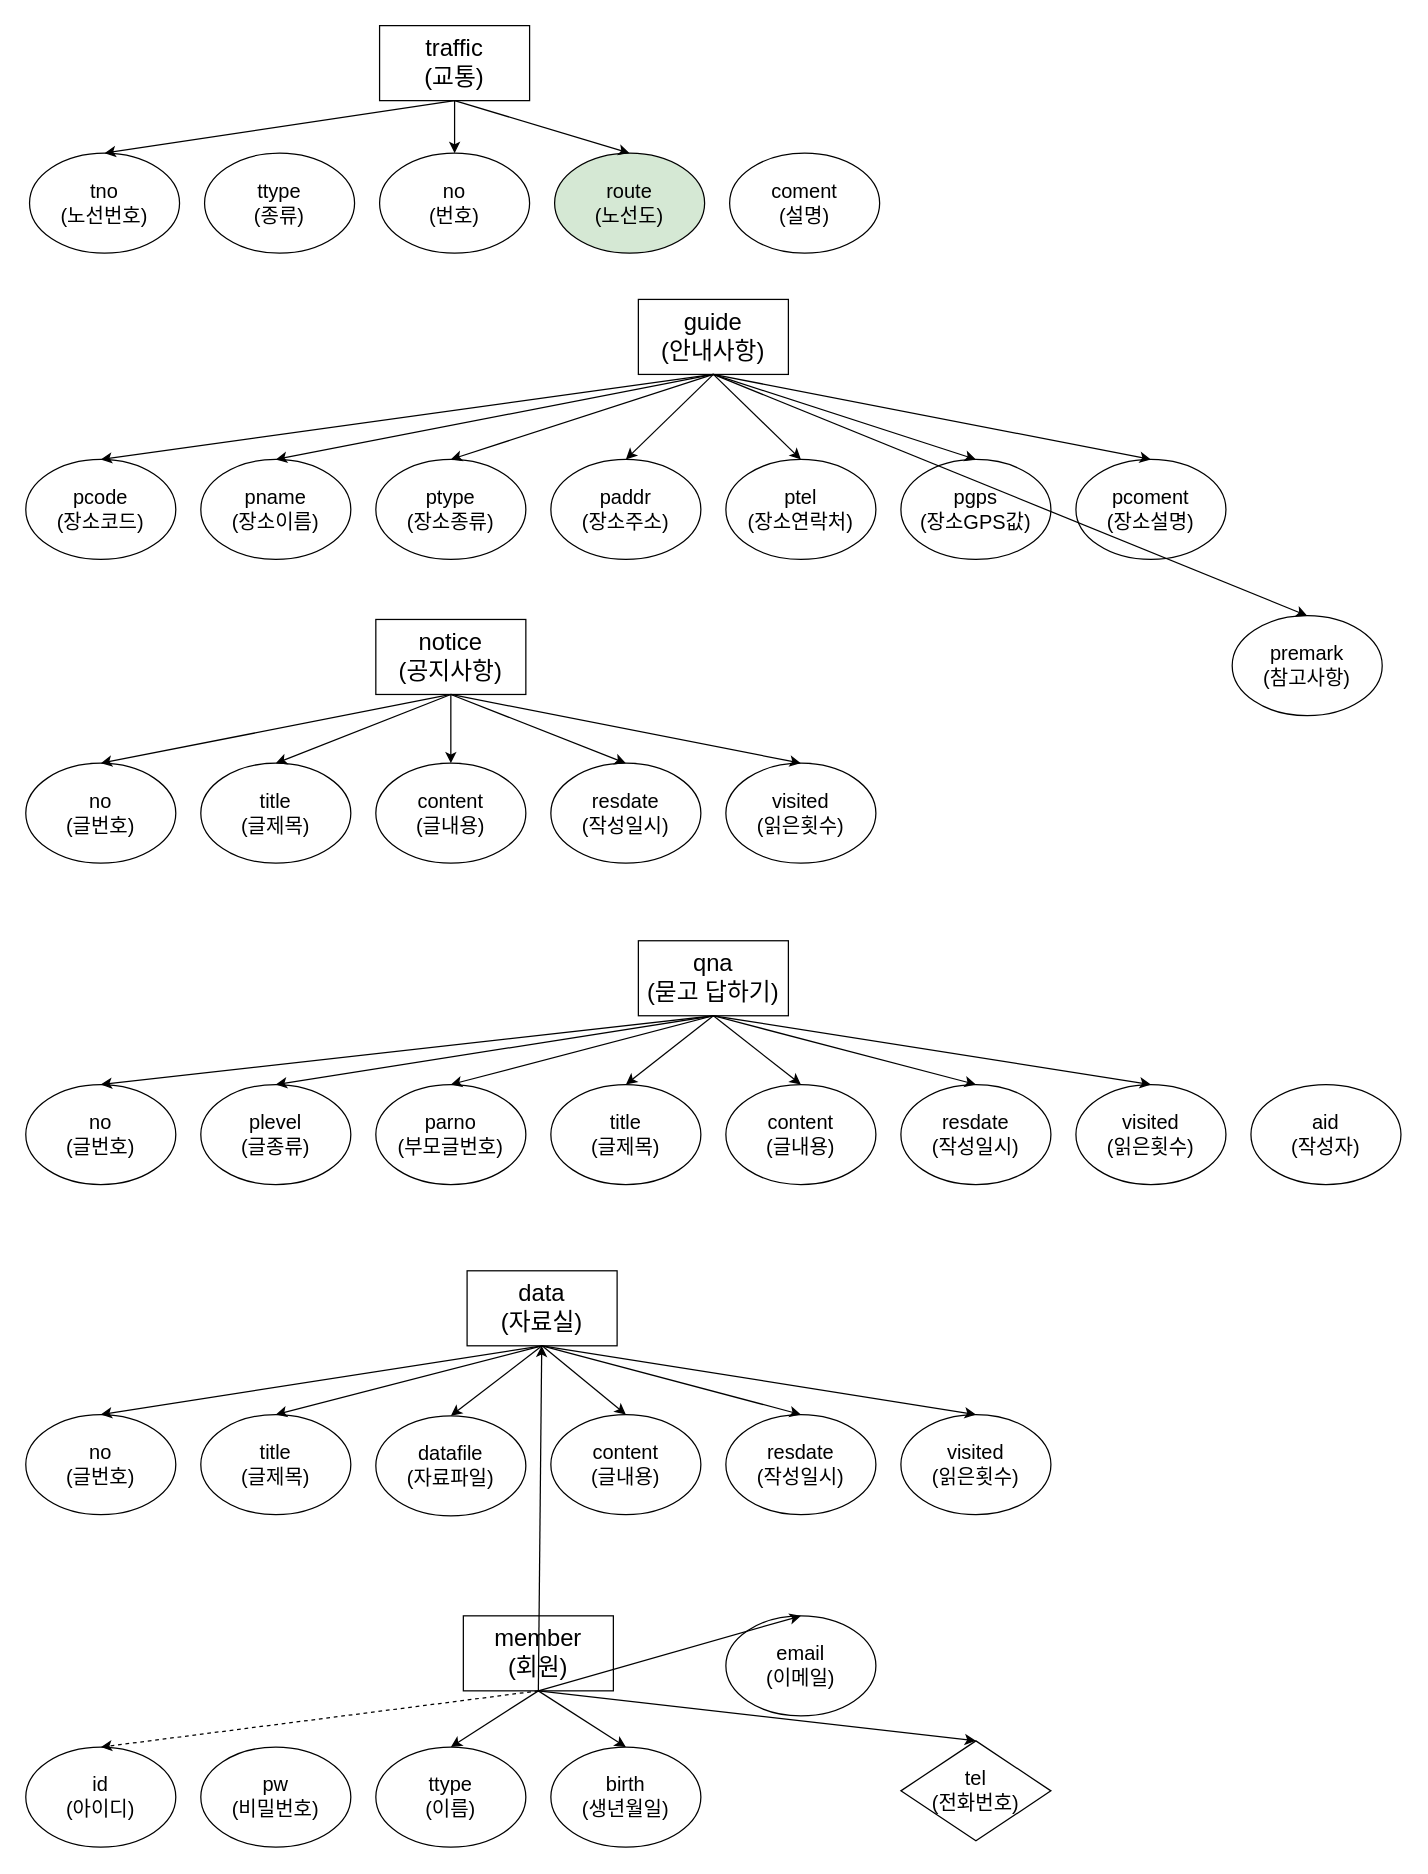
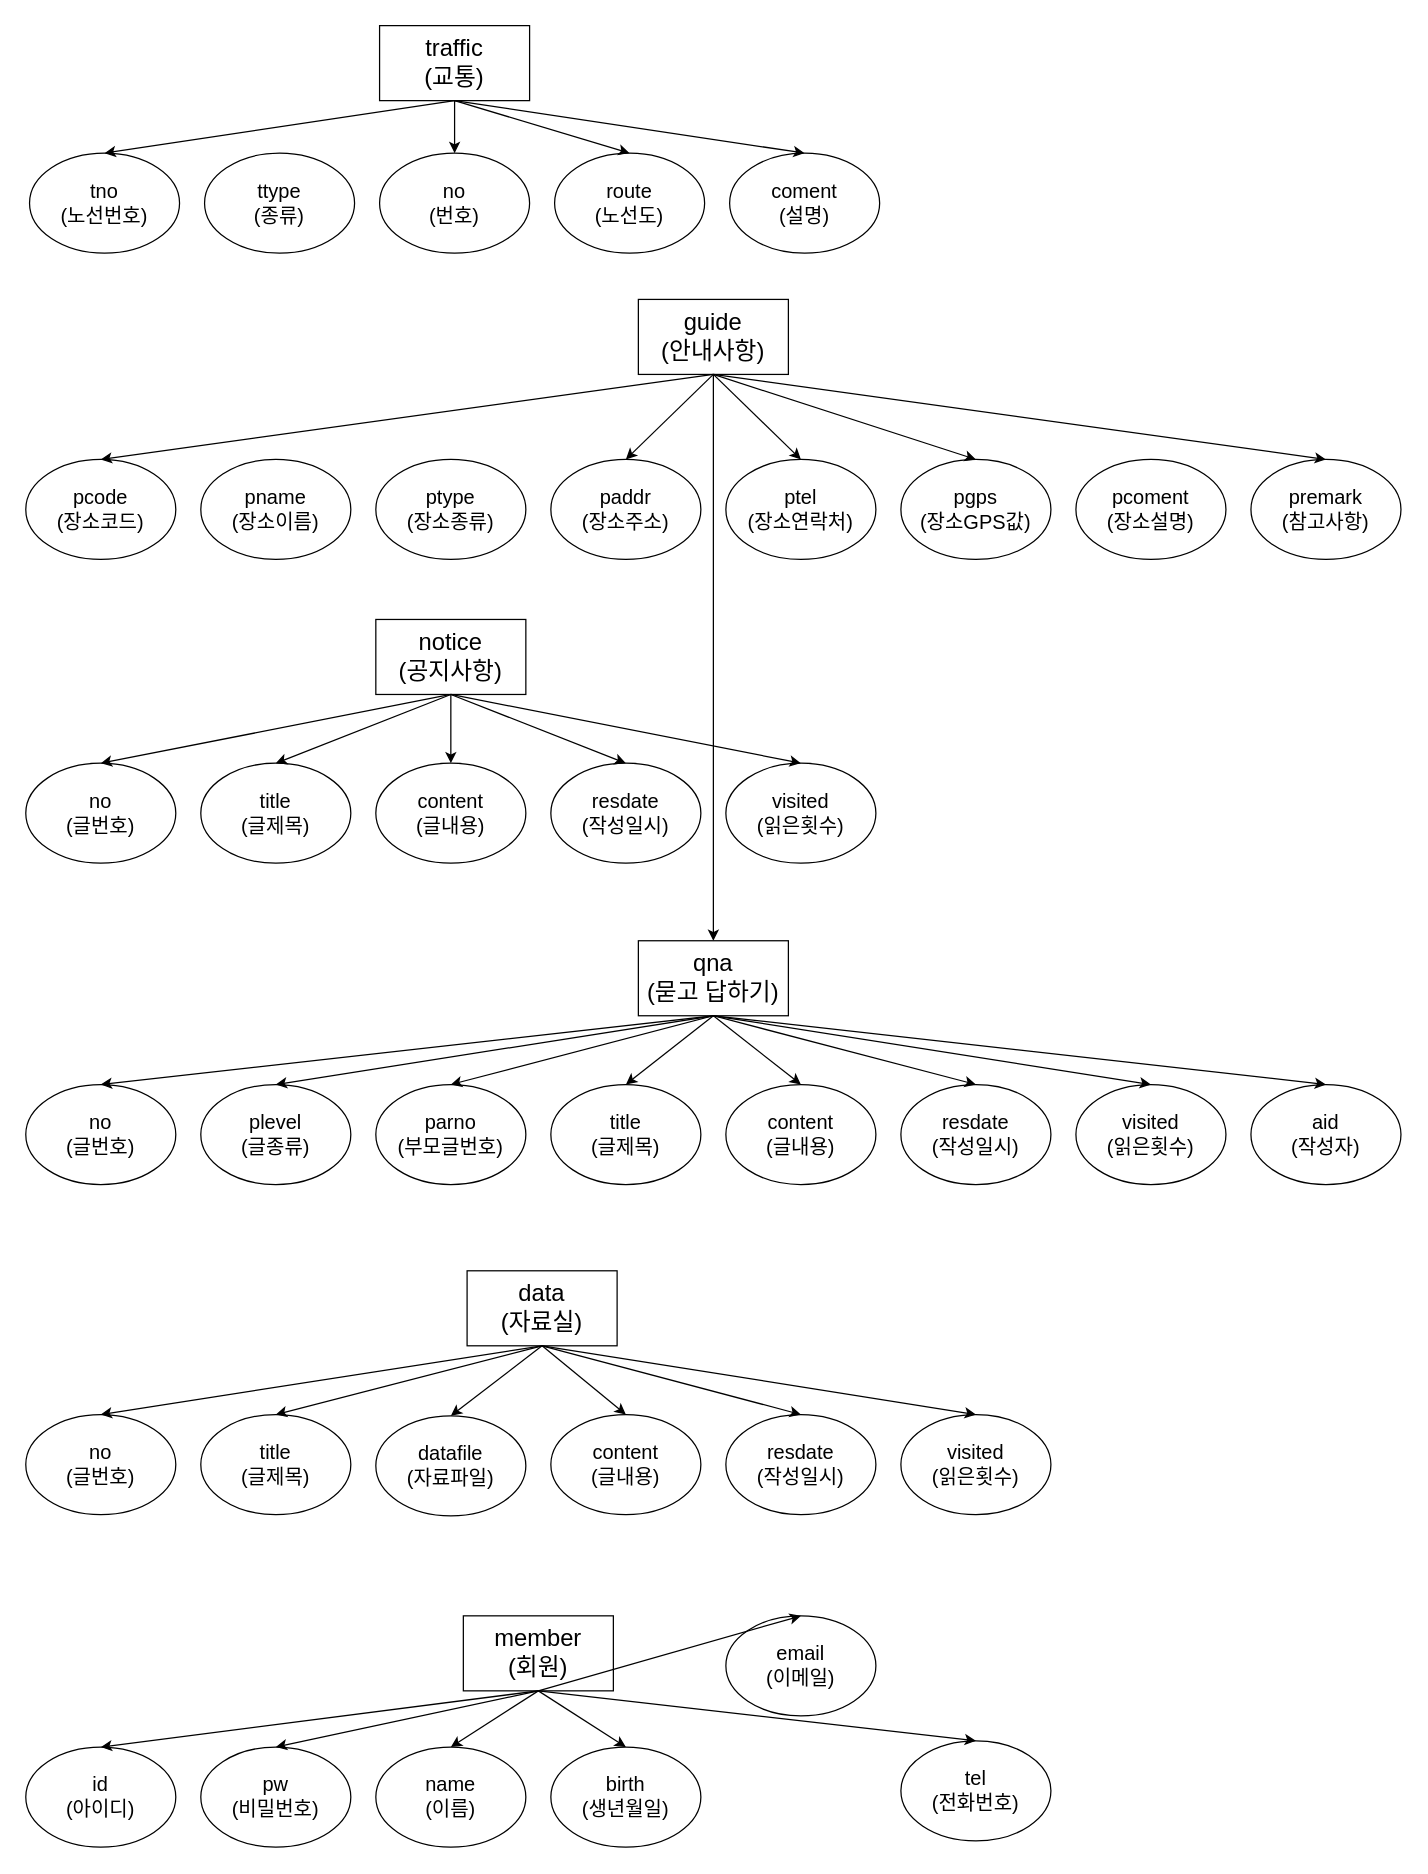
edge "traffic (교통)" -> "coment (설명)": added
node "route (노선도)": fillcolor #d5e8d4 -> #ffffff
edge "guide (안내사항)" -> "ptype (장소종류)": removed
edge "guide (안내사항)" -> "pname (장소이름)": now "guide (안내사항)" -> "qna (묻고 답하기)"
edge "guide (안내사항)" -> "pcoment (장소설명)": removed
node "premark (참고사항)": moved (1307, 666) -> (1326, 509)
edge "qna (묻고 답하기)" -> "aid (작성자)": added
edge "member (회원)" -> "data (자료실)": now "member (회원)" -> "pw (비밀번호)"
edge "member (회원)" -> "id (아이디)": style dashed -> solid
node "tel (전화번호)": shape diamond -> ellipse
node "ttype (이름)": label "ttype (이름)" -> "name (이름)"
